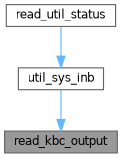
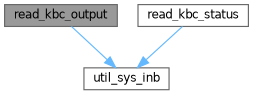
node "read_util_status": label "read_util_status" -> "read_kbc_status"
edge "util_sys_inb" -> "read_kbc_output": reversed
